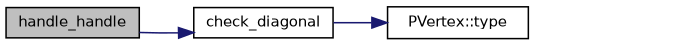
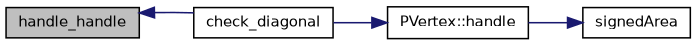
node "PVertex::type": label "PVertex::type" -> "PVertex::handle"
node "signedArea": added
edge "handle_handle" -> "check_diagonal": reversed
